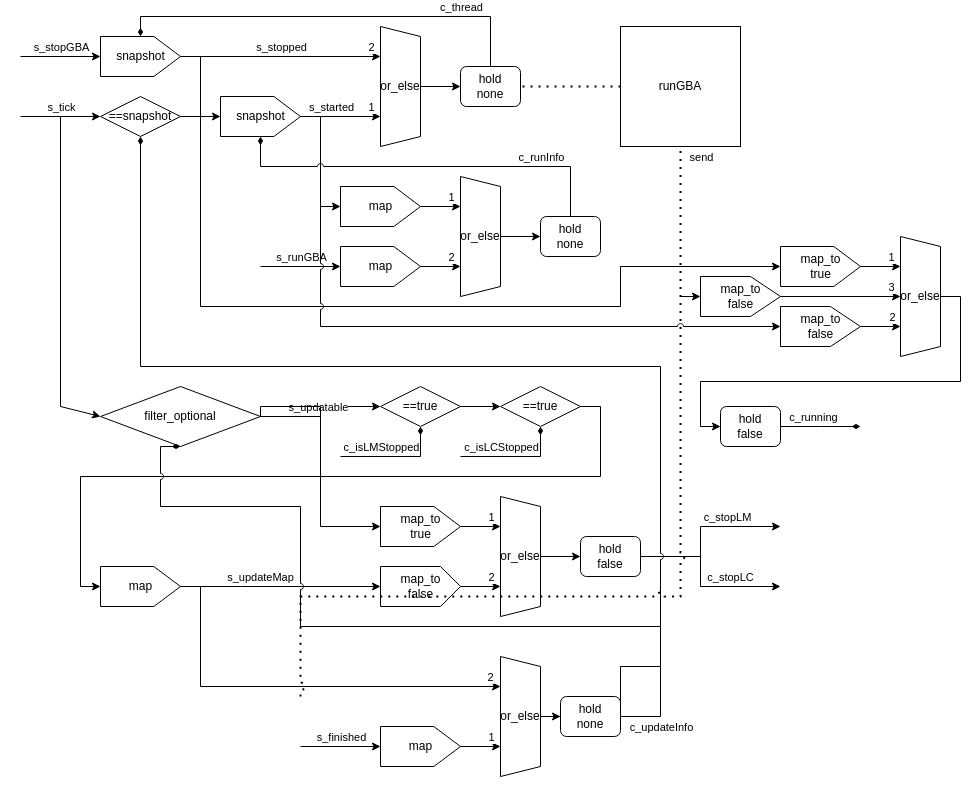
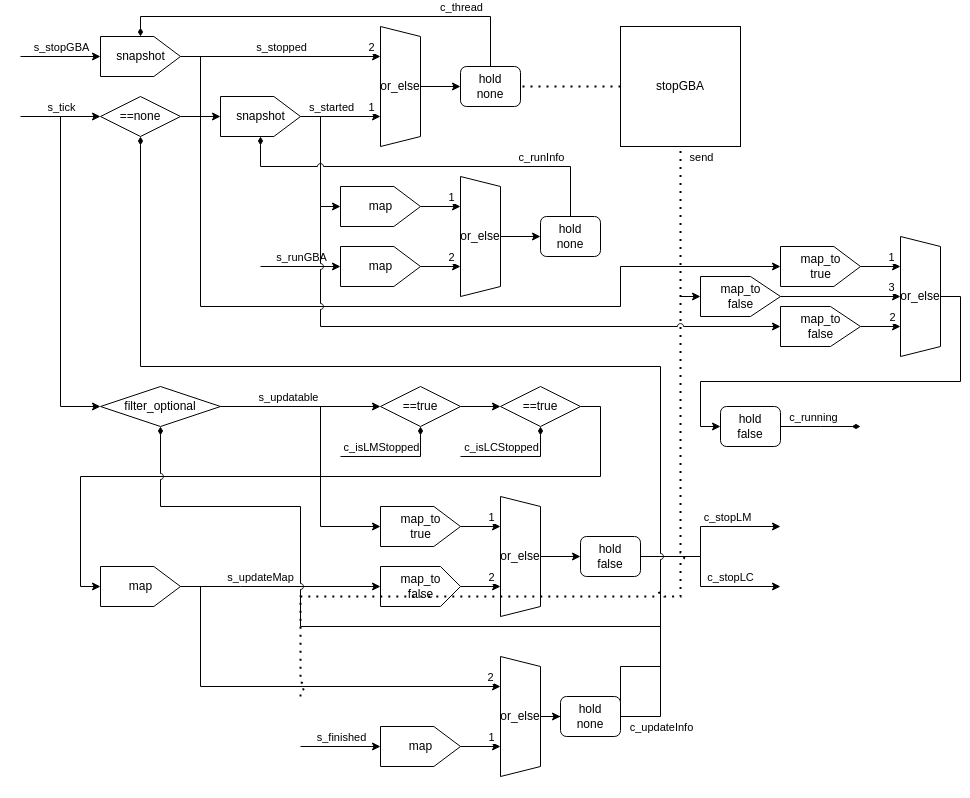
node "runGBA": label "runGBA" -> "stopGBA"
node "==snapshot": label "==snapshot" -> "==none"
node "filter_optional": size 160x60 -> 120x40
